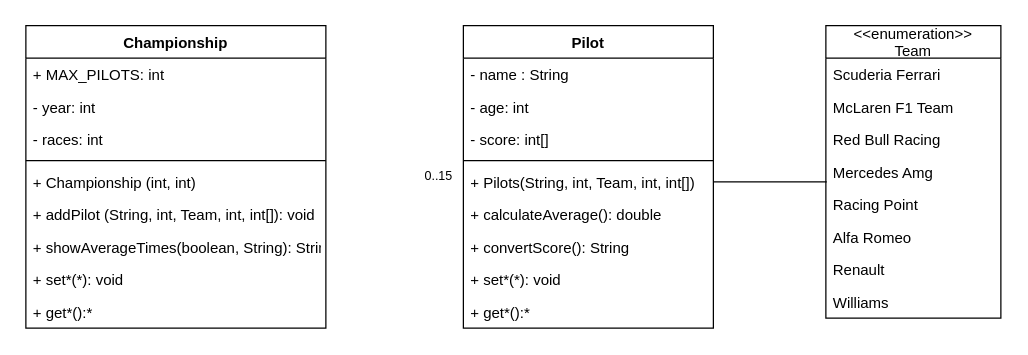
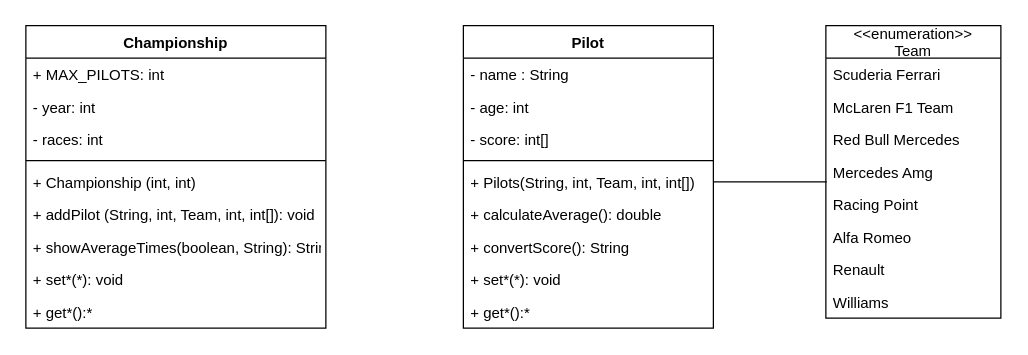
node "Red Bull Racing": label "Red Bull Racing" -> "Red Bull Mercedes"
node "0..15": removed
